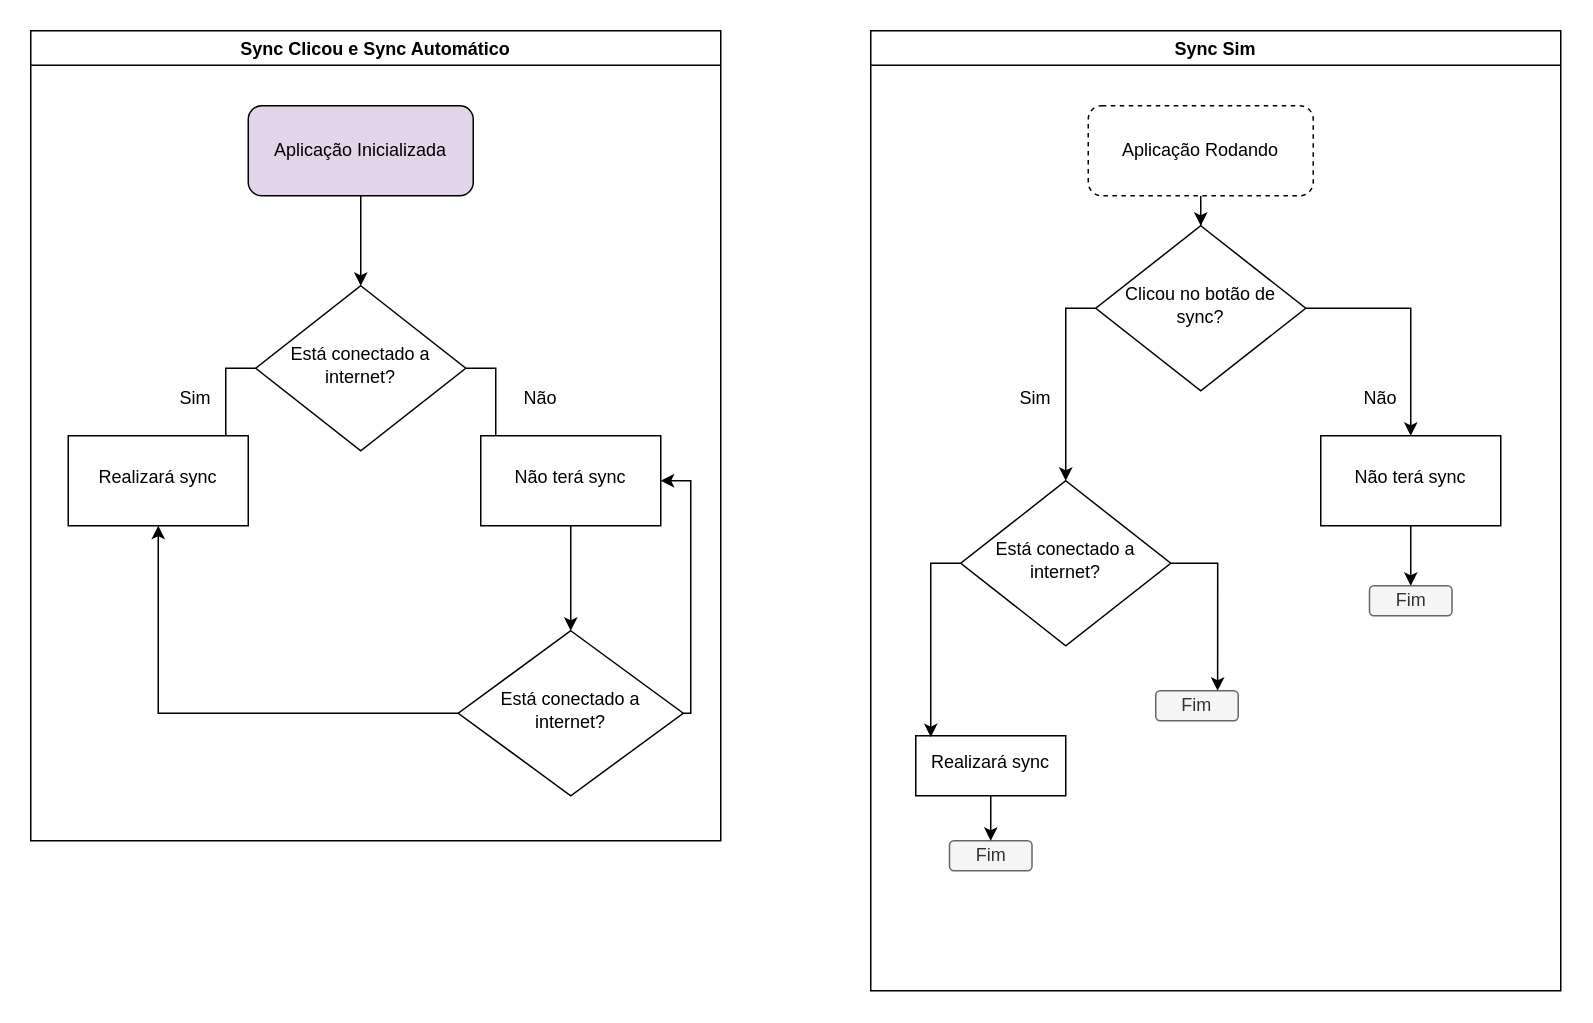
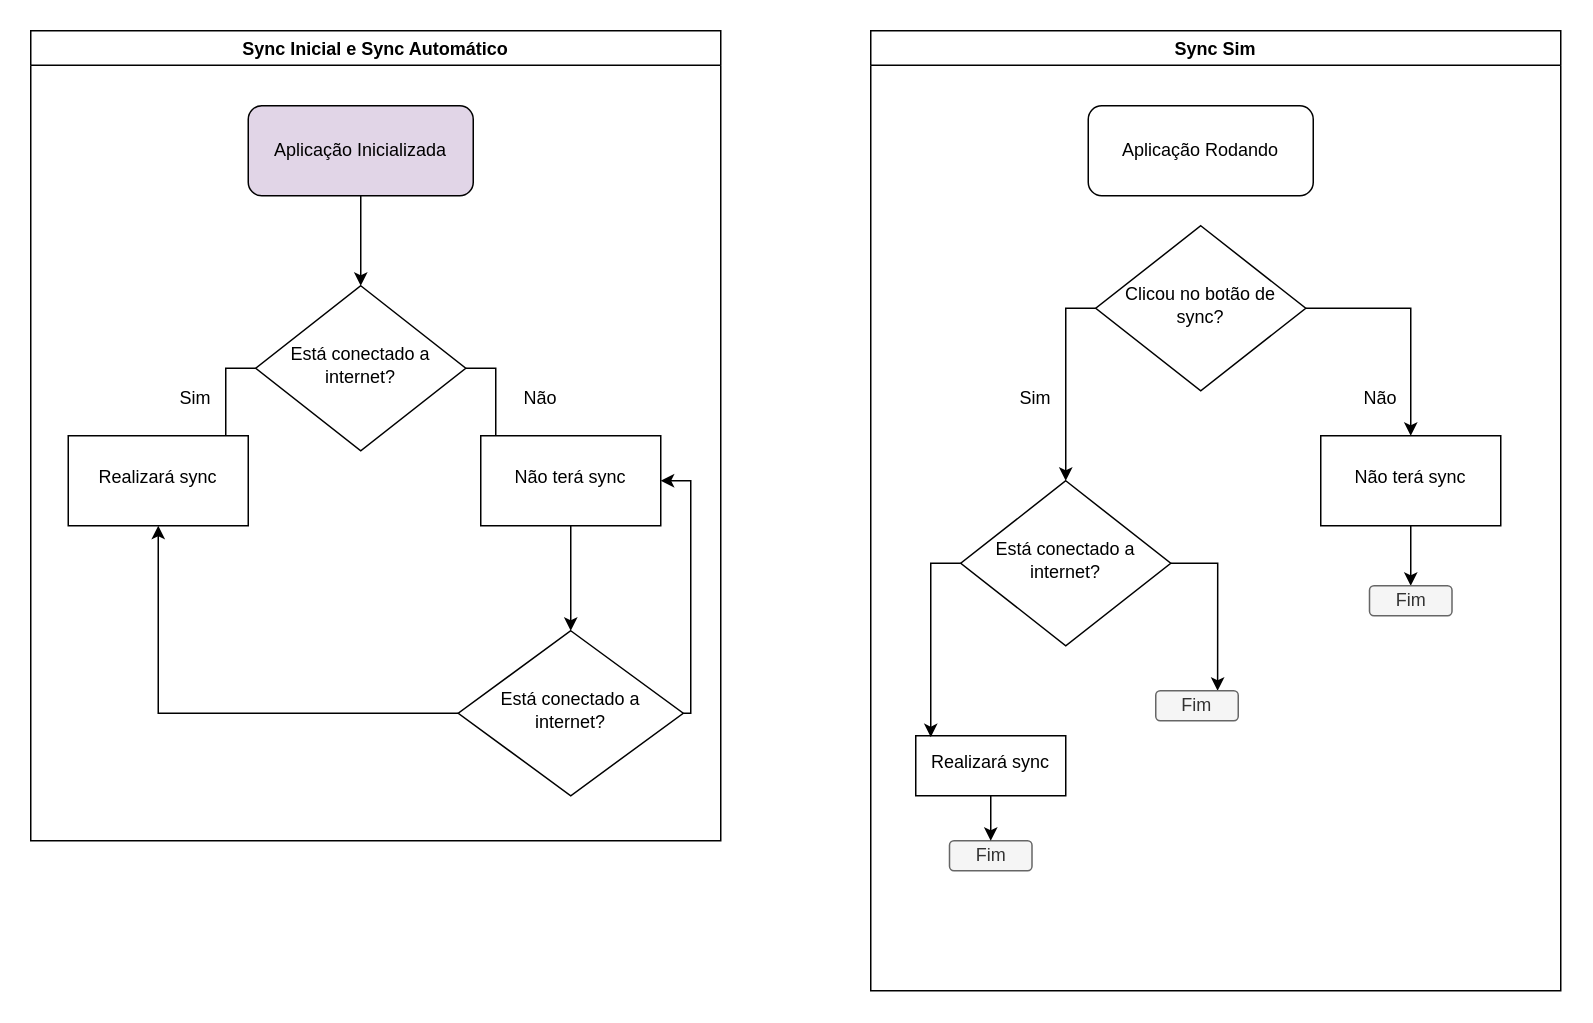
node "Sync Clicou e Sync Automático": label "Sync Clicou e Sync Automático" -> "Sync Inicial e Sync Automático"
node "Aplicação Rodando": style dashed -> solid
edge "Aplicação Rodando" -> "Clicou no botão de sync?": removed
